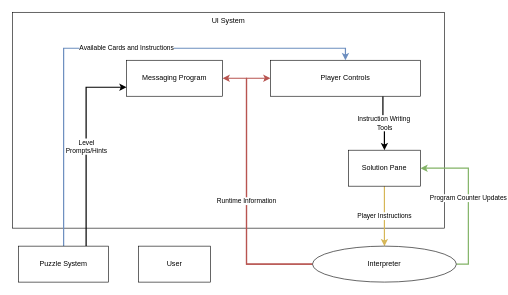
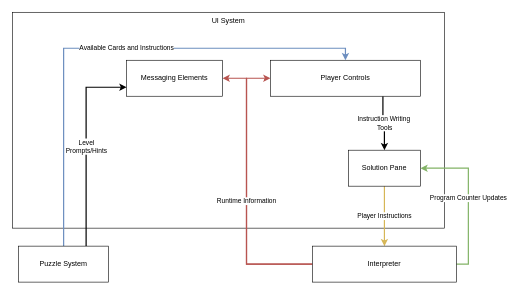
node "Messaging Program": label "Messaging Program" -> "Messaging Elements"
node "User": removed
node "Interpreter": shape ellipse -> rectangle
